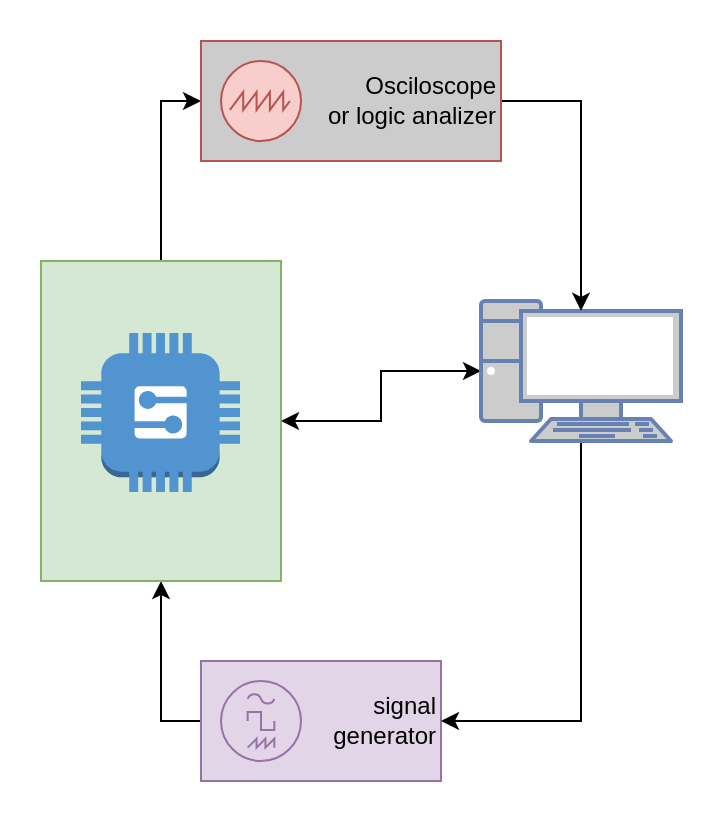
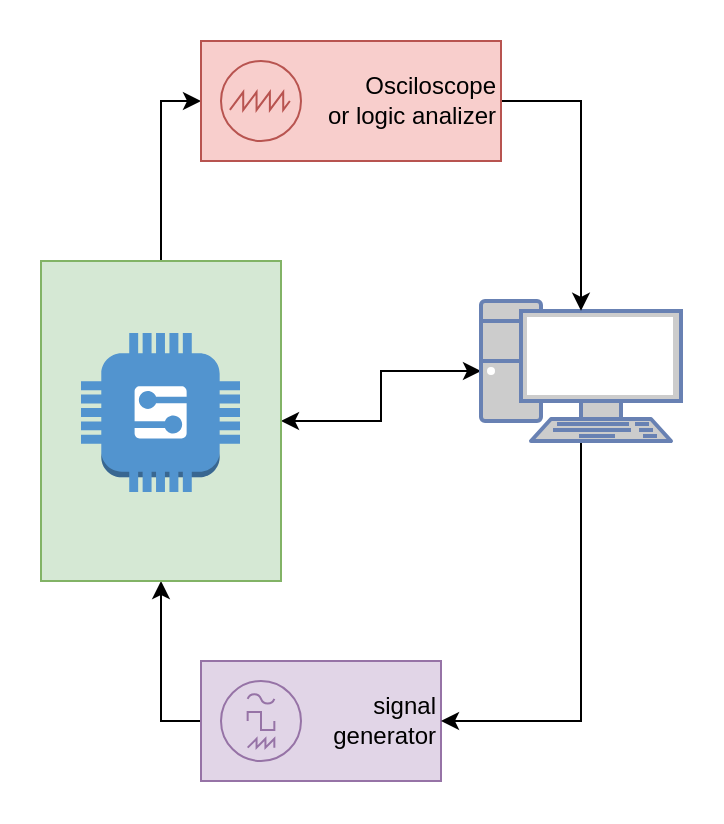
node "Osciloscope or logic analizer": fillcolor #cccccc -> #f8cecc
